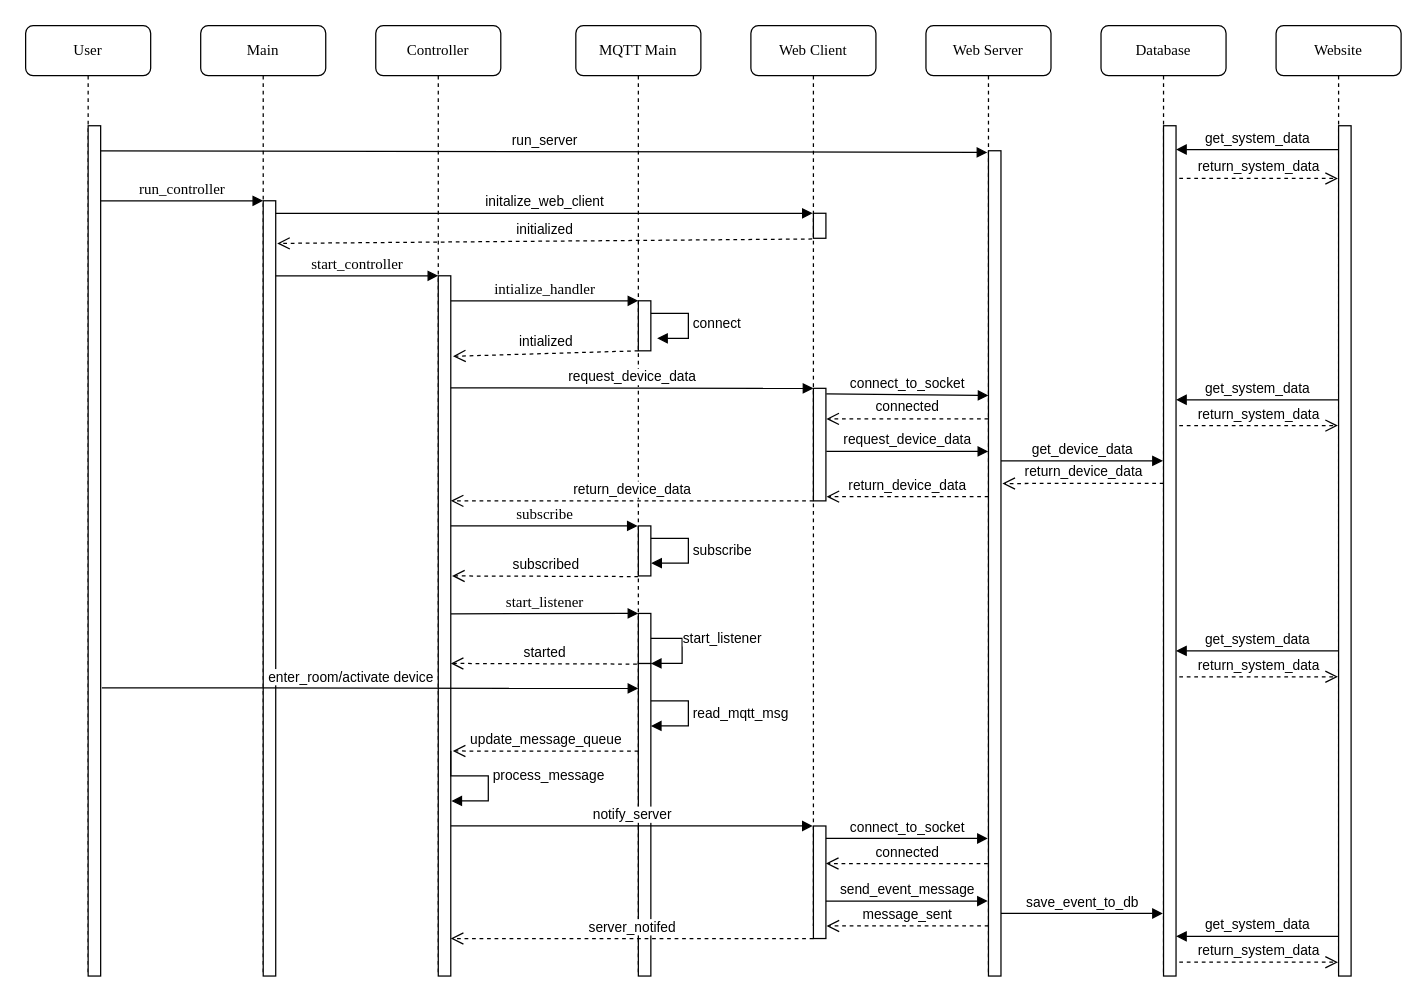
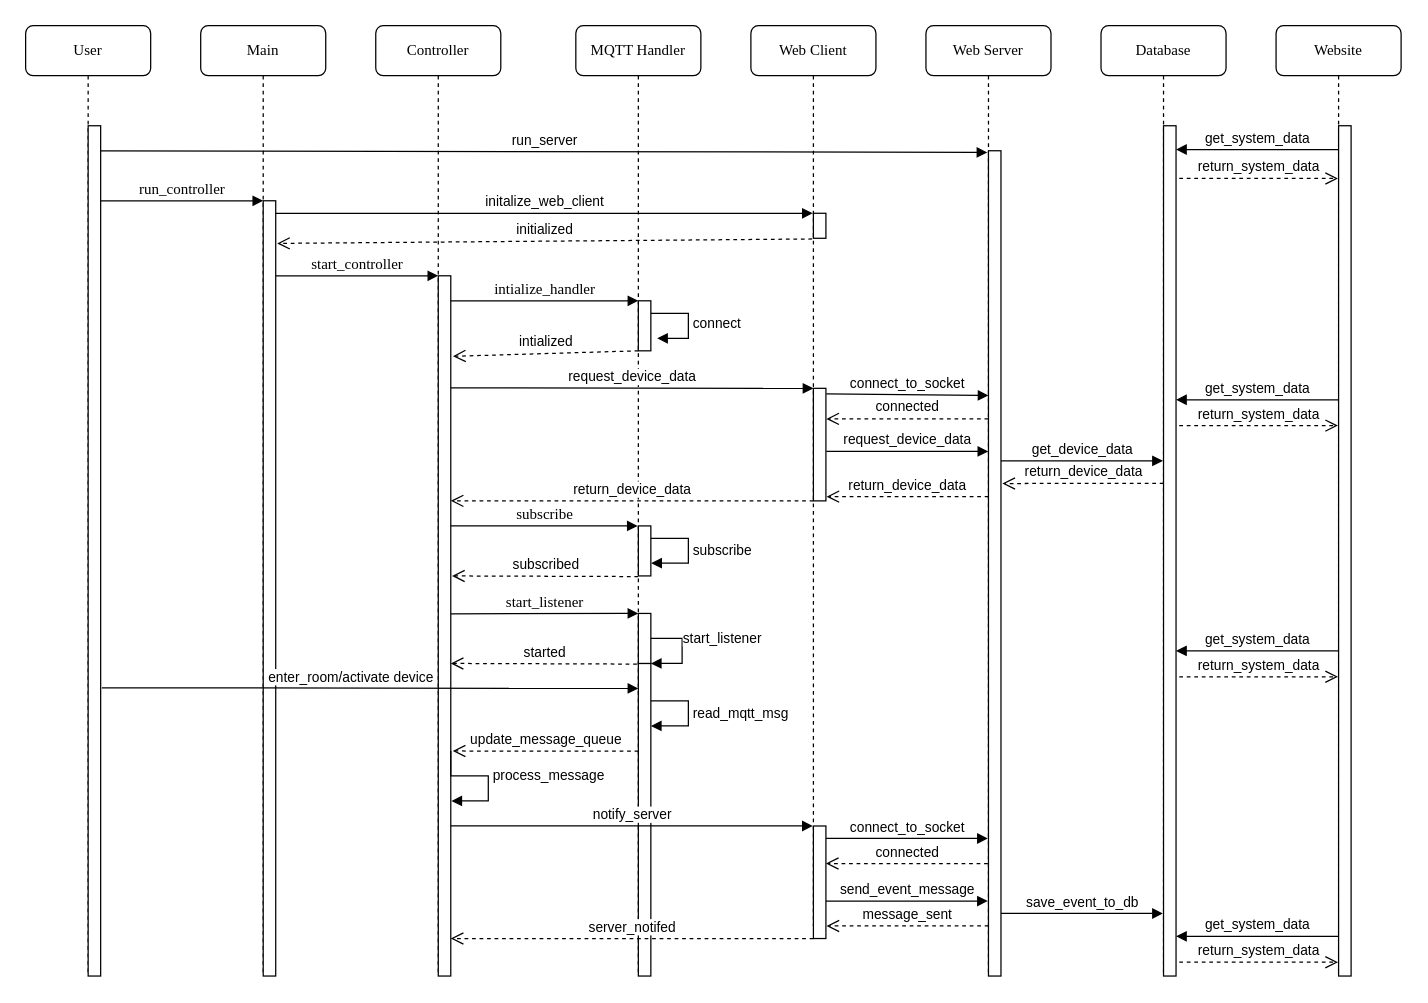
node "MQTT Main": label "MQTT Main" -> "MQTT Handler"
